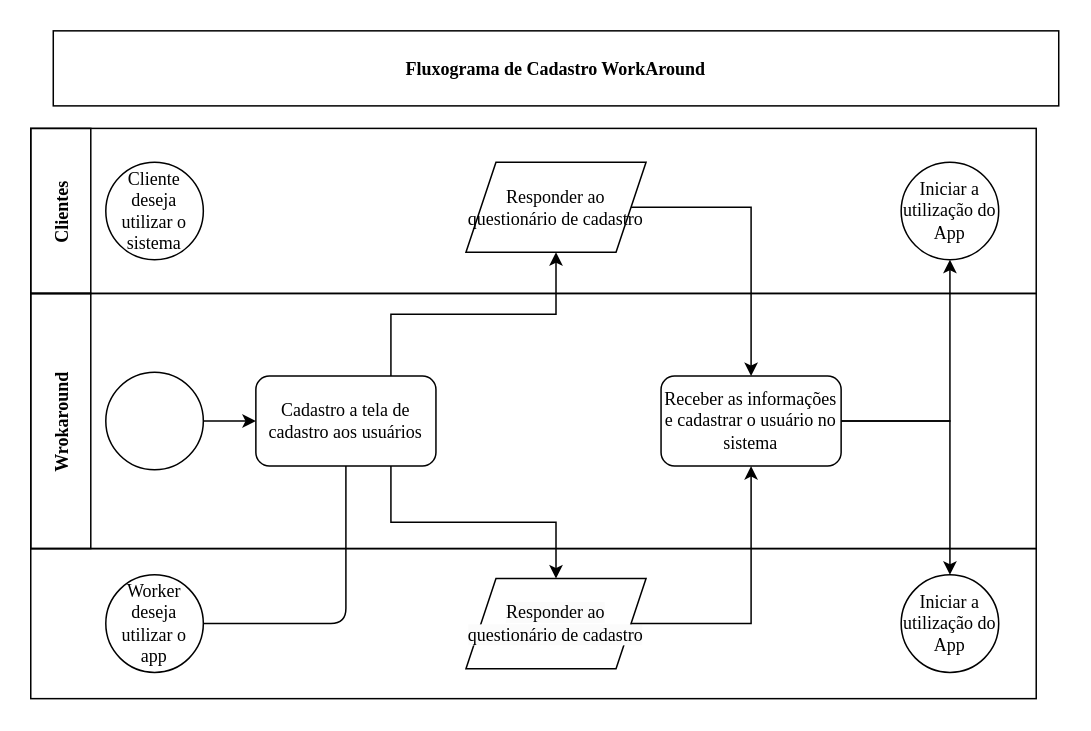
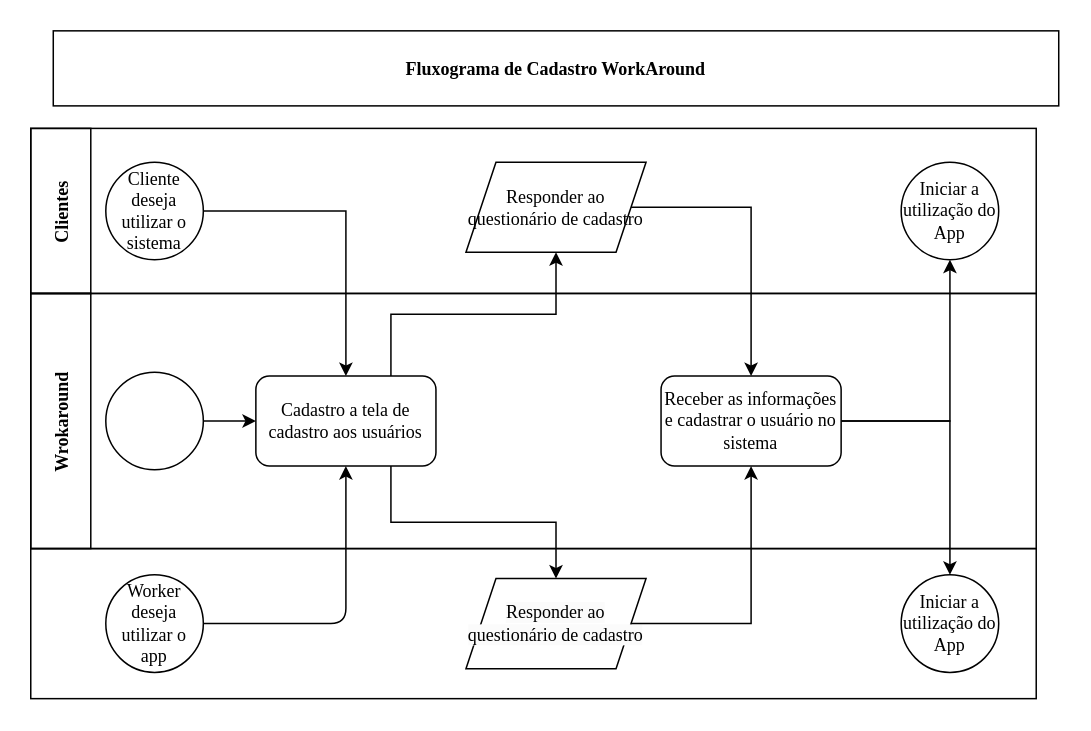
edge "Cliente deseja utilizar o sistema" -> "Cadastro a tela de cadastro aos usuários": added
edge "Cadastro a tela de cadastro aos usuários" -- "Worker deseja utilizar o app": arrowhead none -> classic
